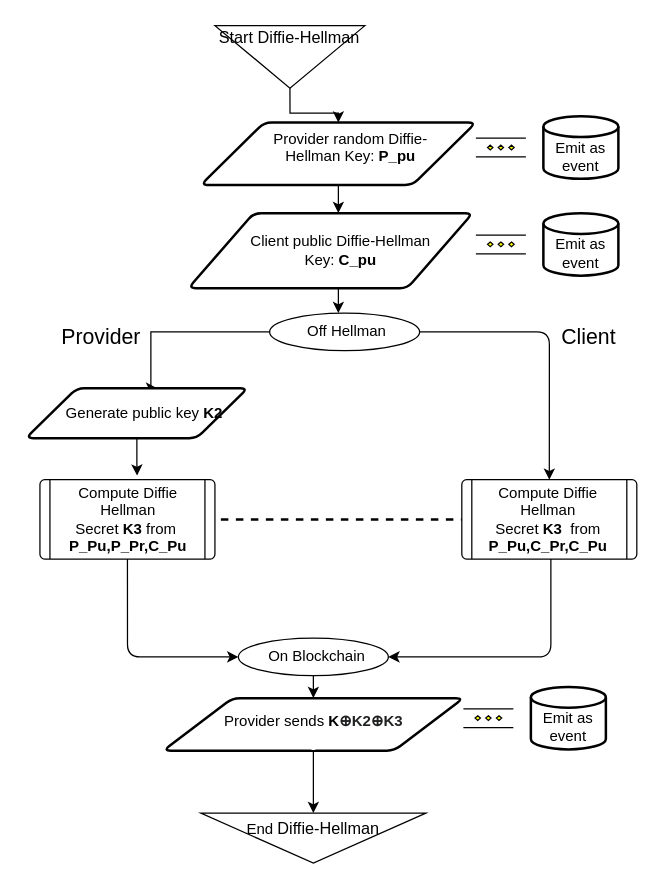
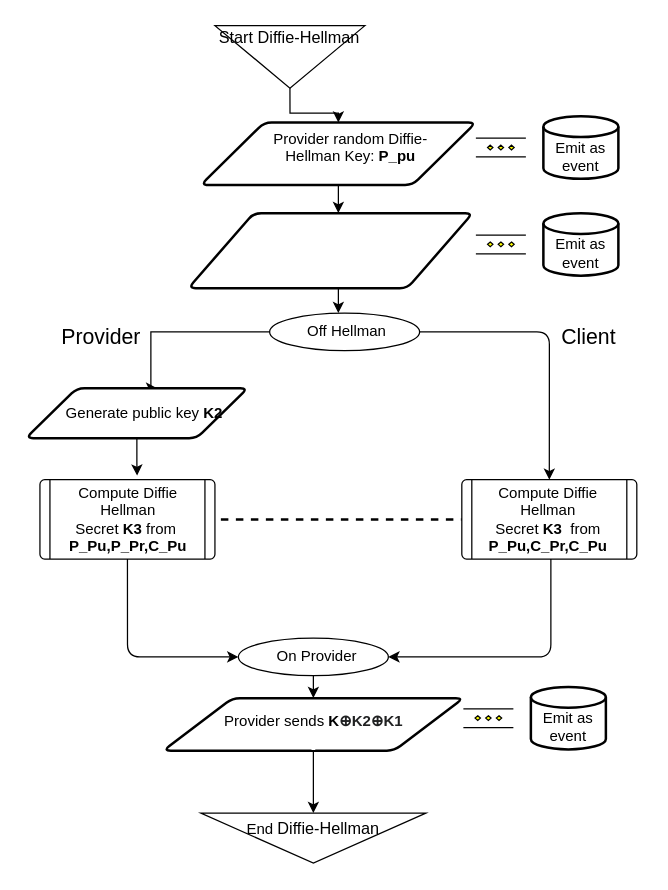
node "Client public Diffie-Hellman Key: C_pu": removed
node "On Blockchain": label "On Blockchain" -> "On Provider"
node "Provider sends K⊕K2⊕K3": label "Provider sends K⊕K2⊕K3" -> "Provider sends K⊕K2⊕K1"
